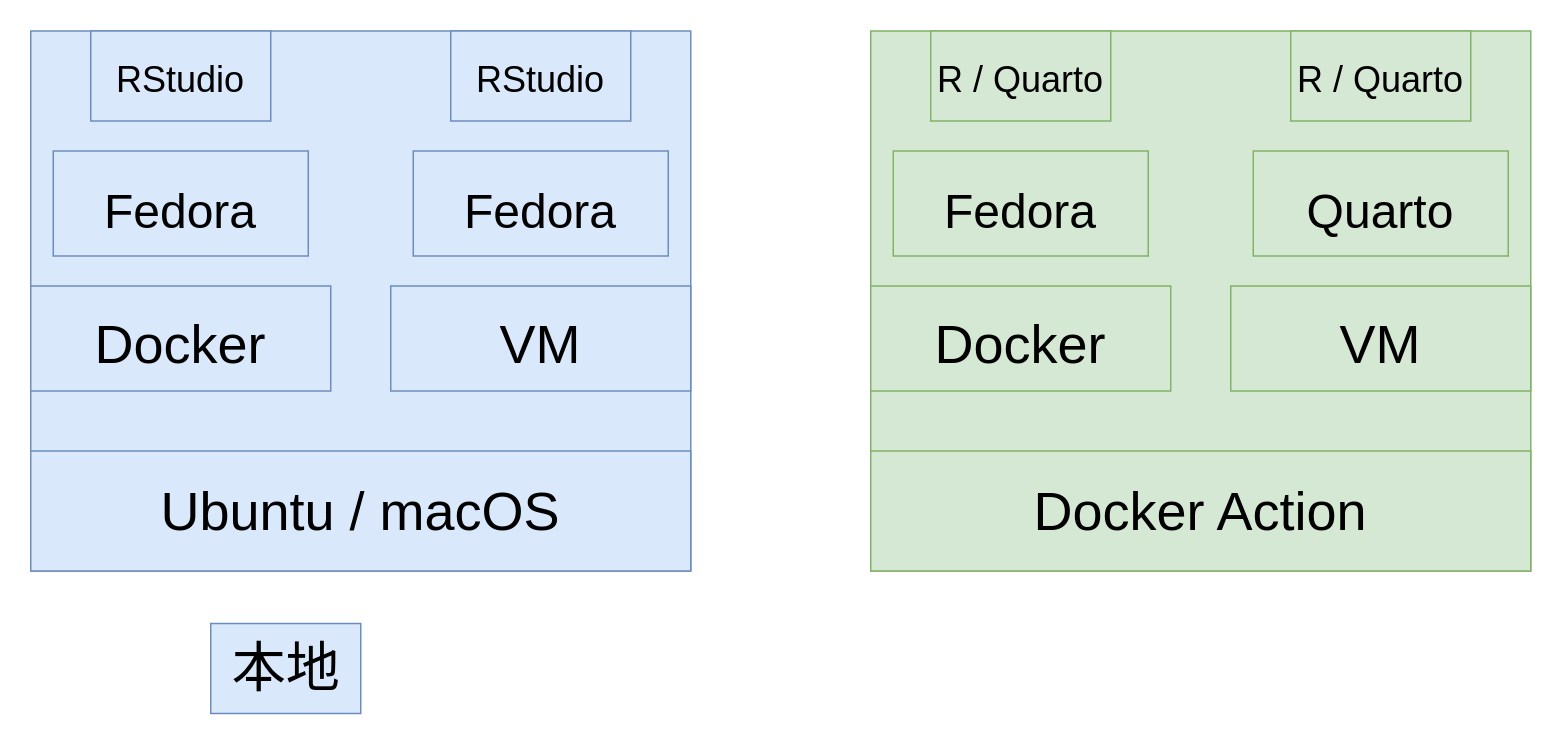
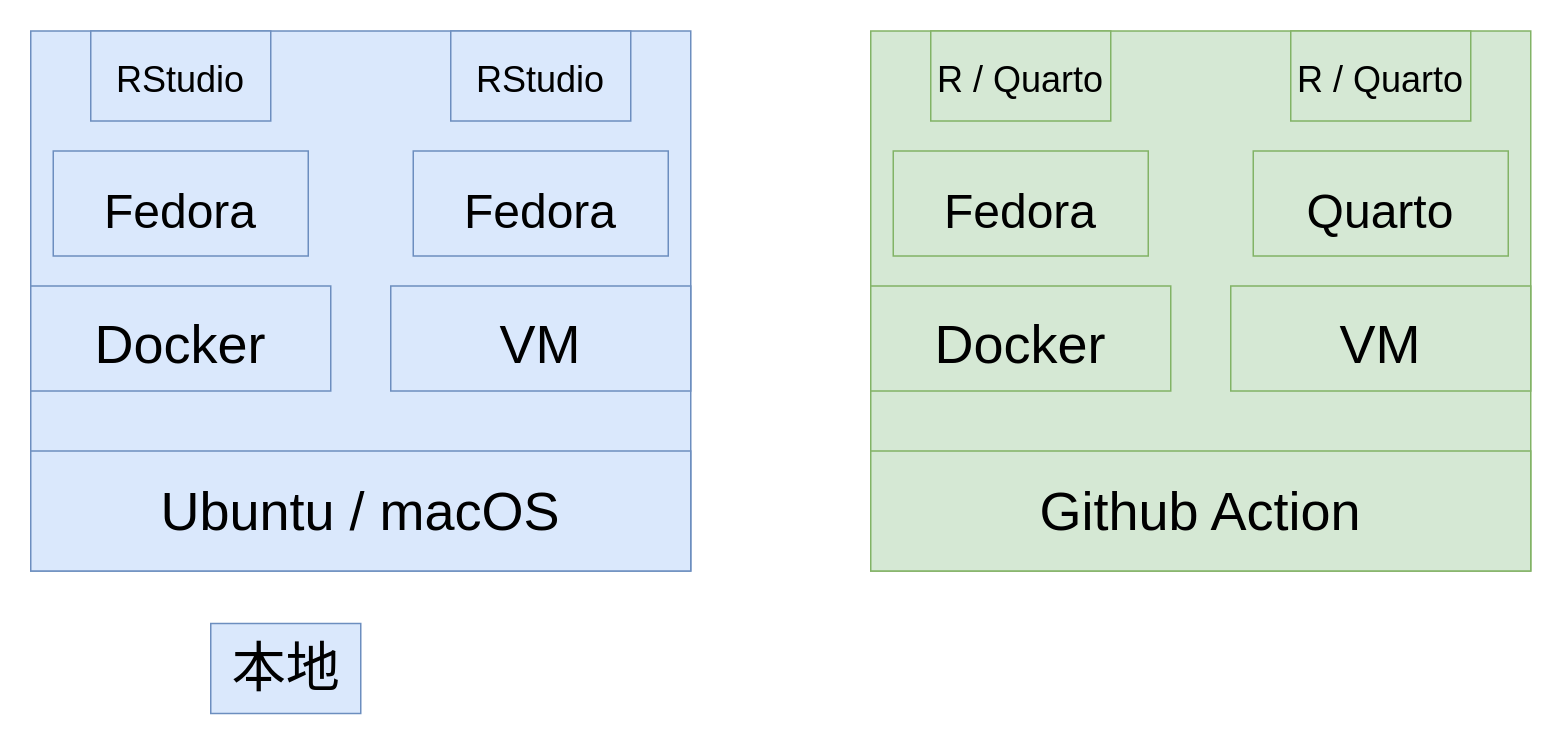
node "Docker Action": label "Docker Action" -> "Github Action"
